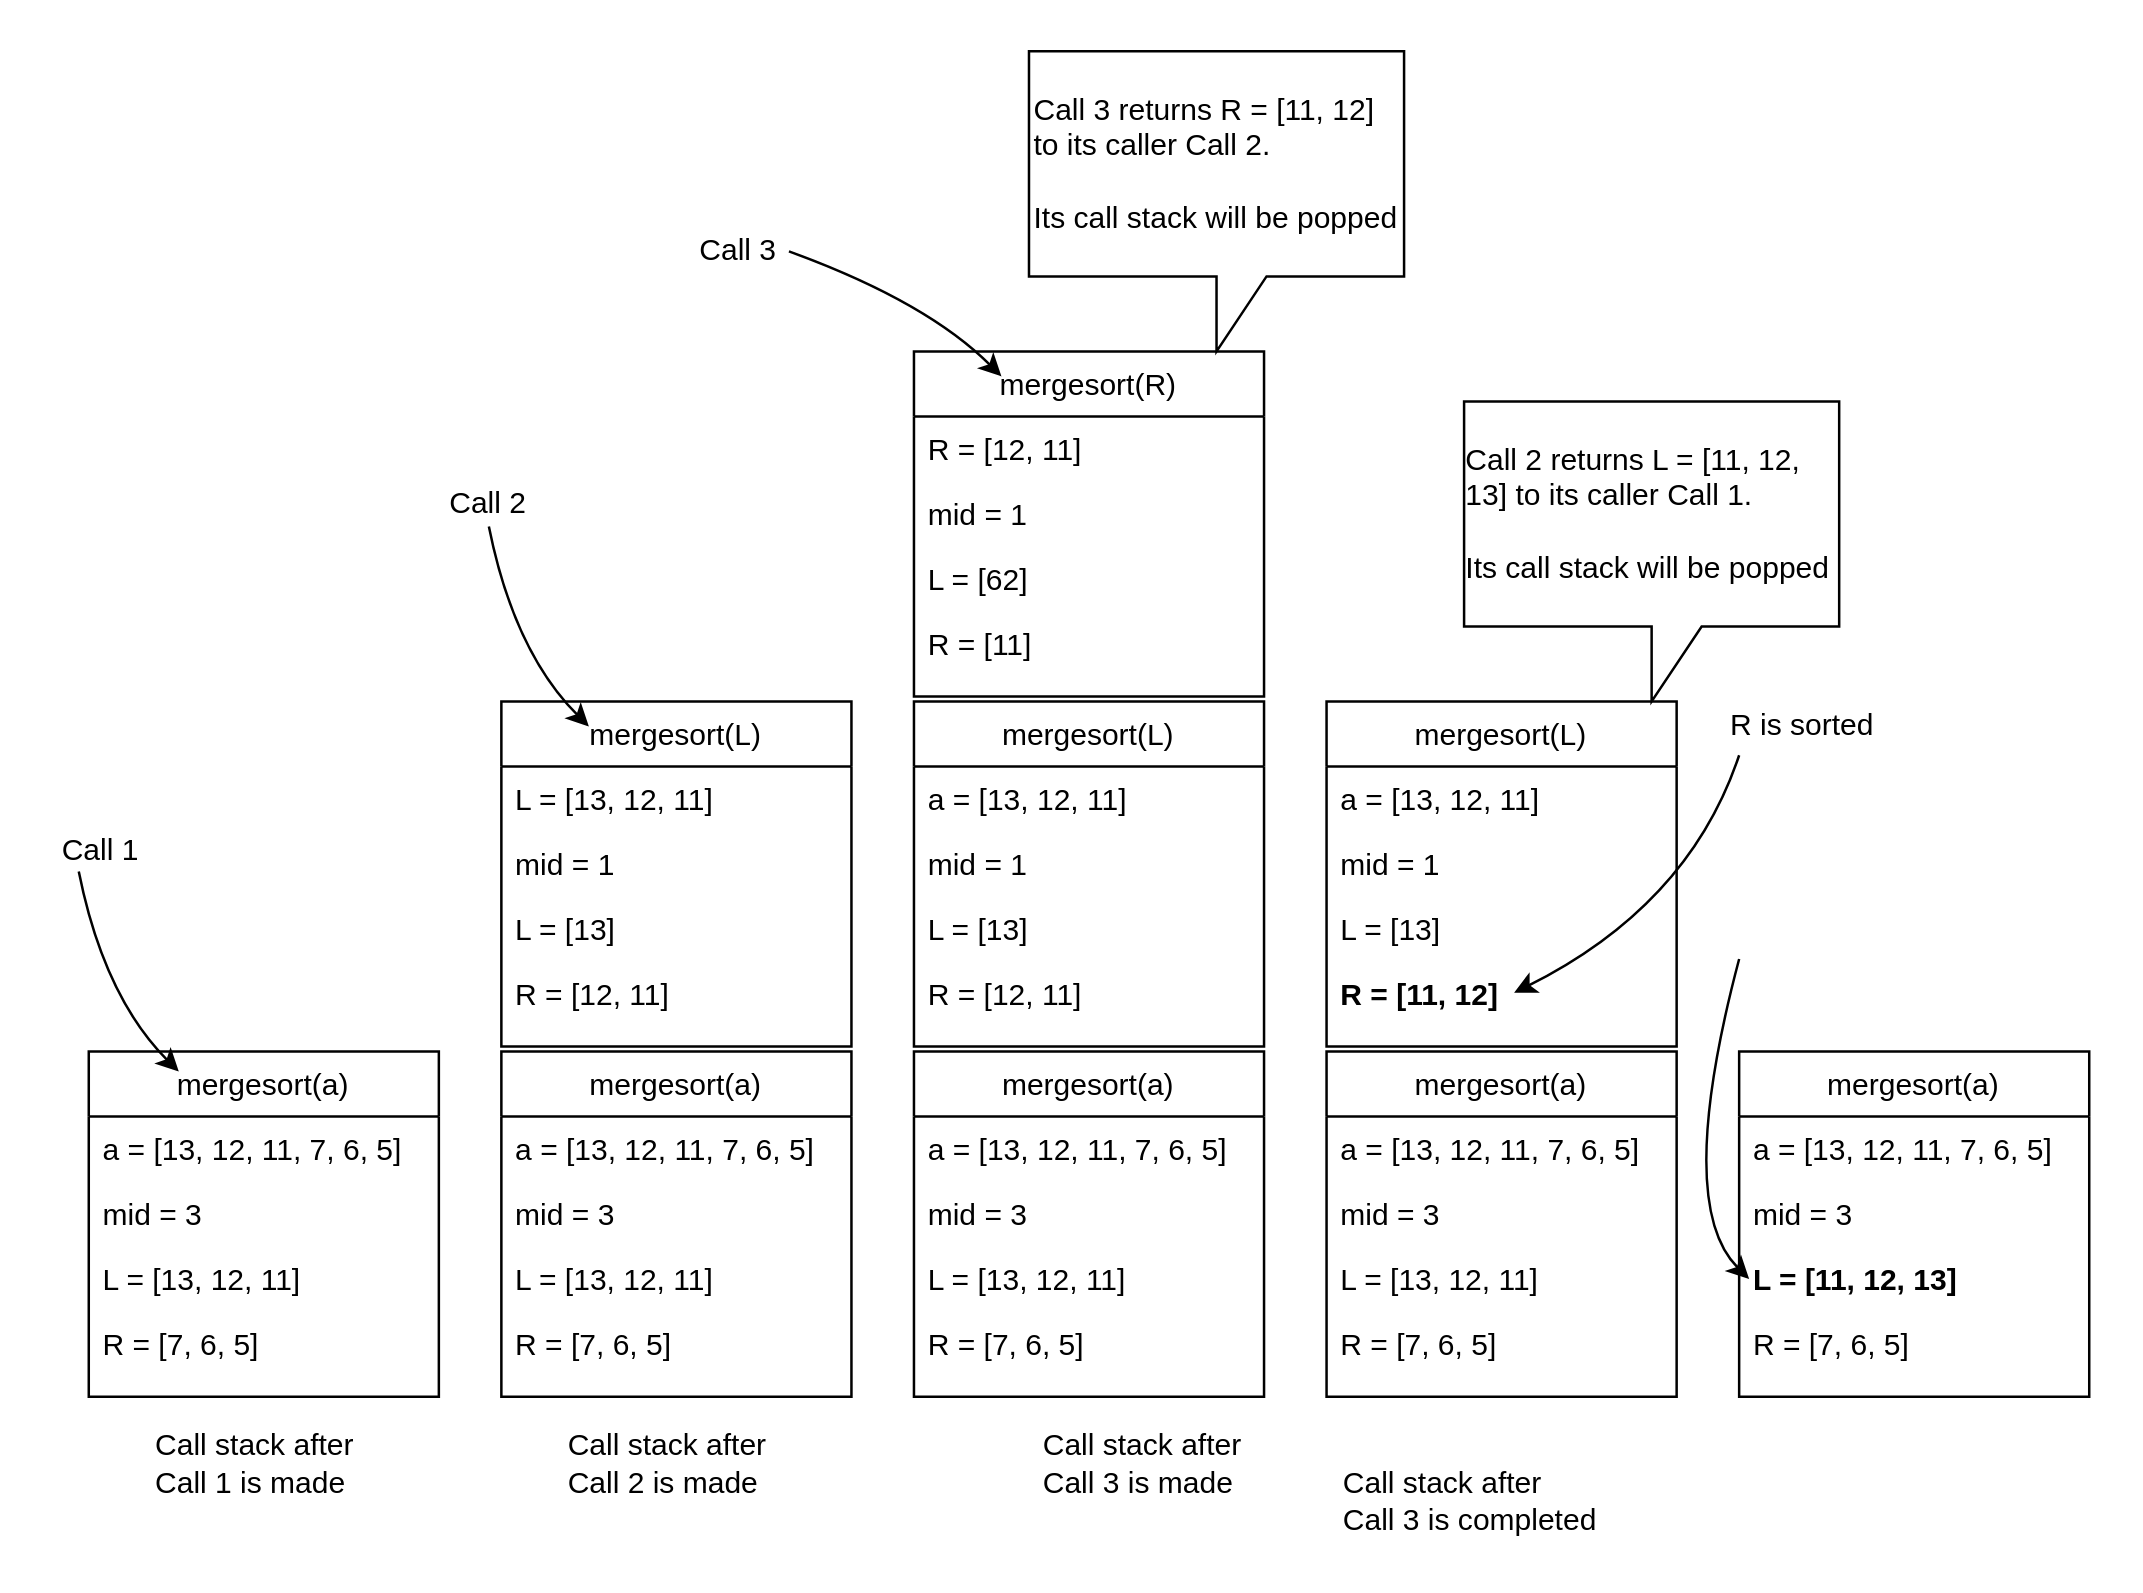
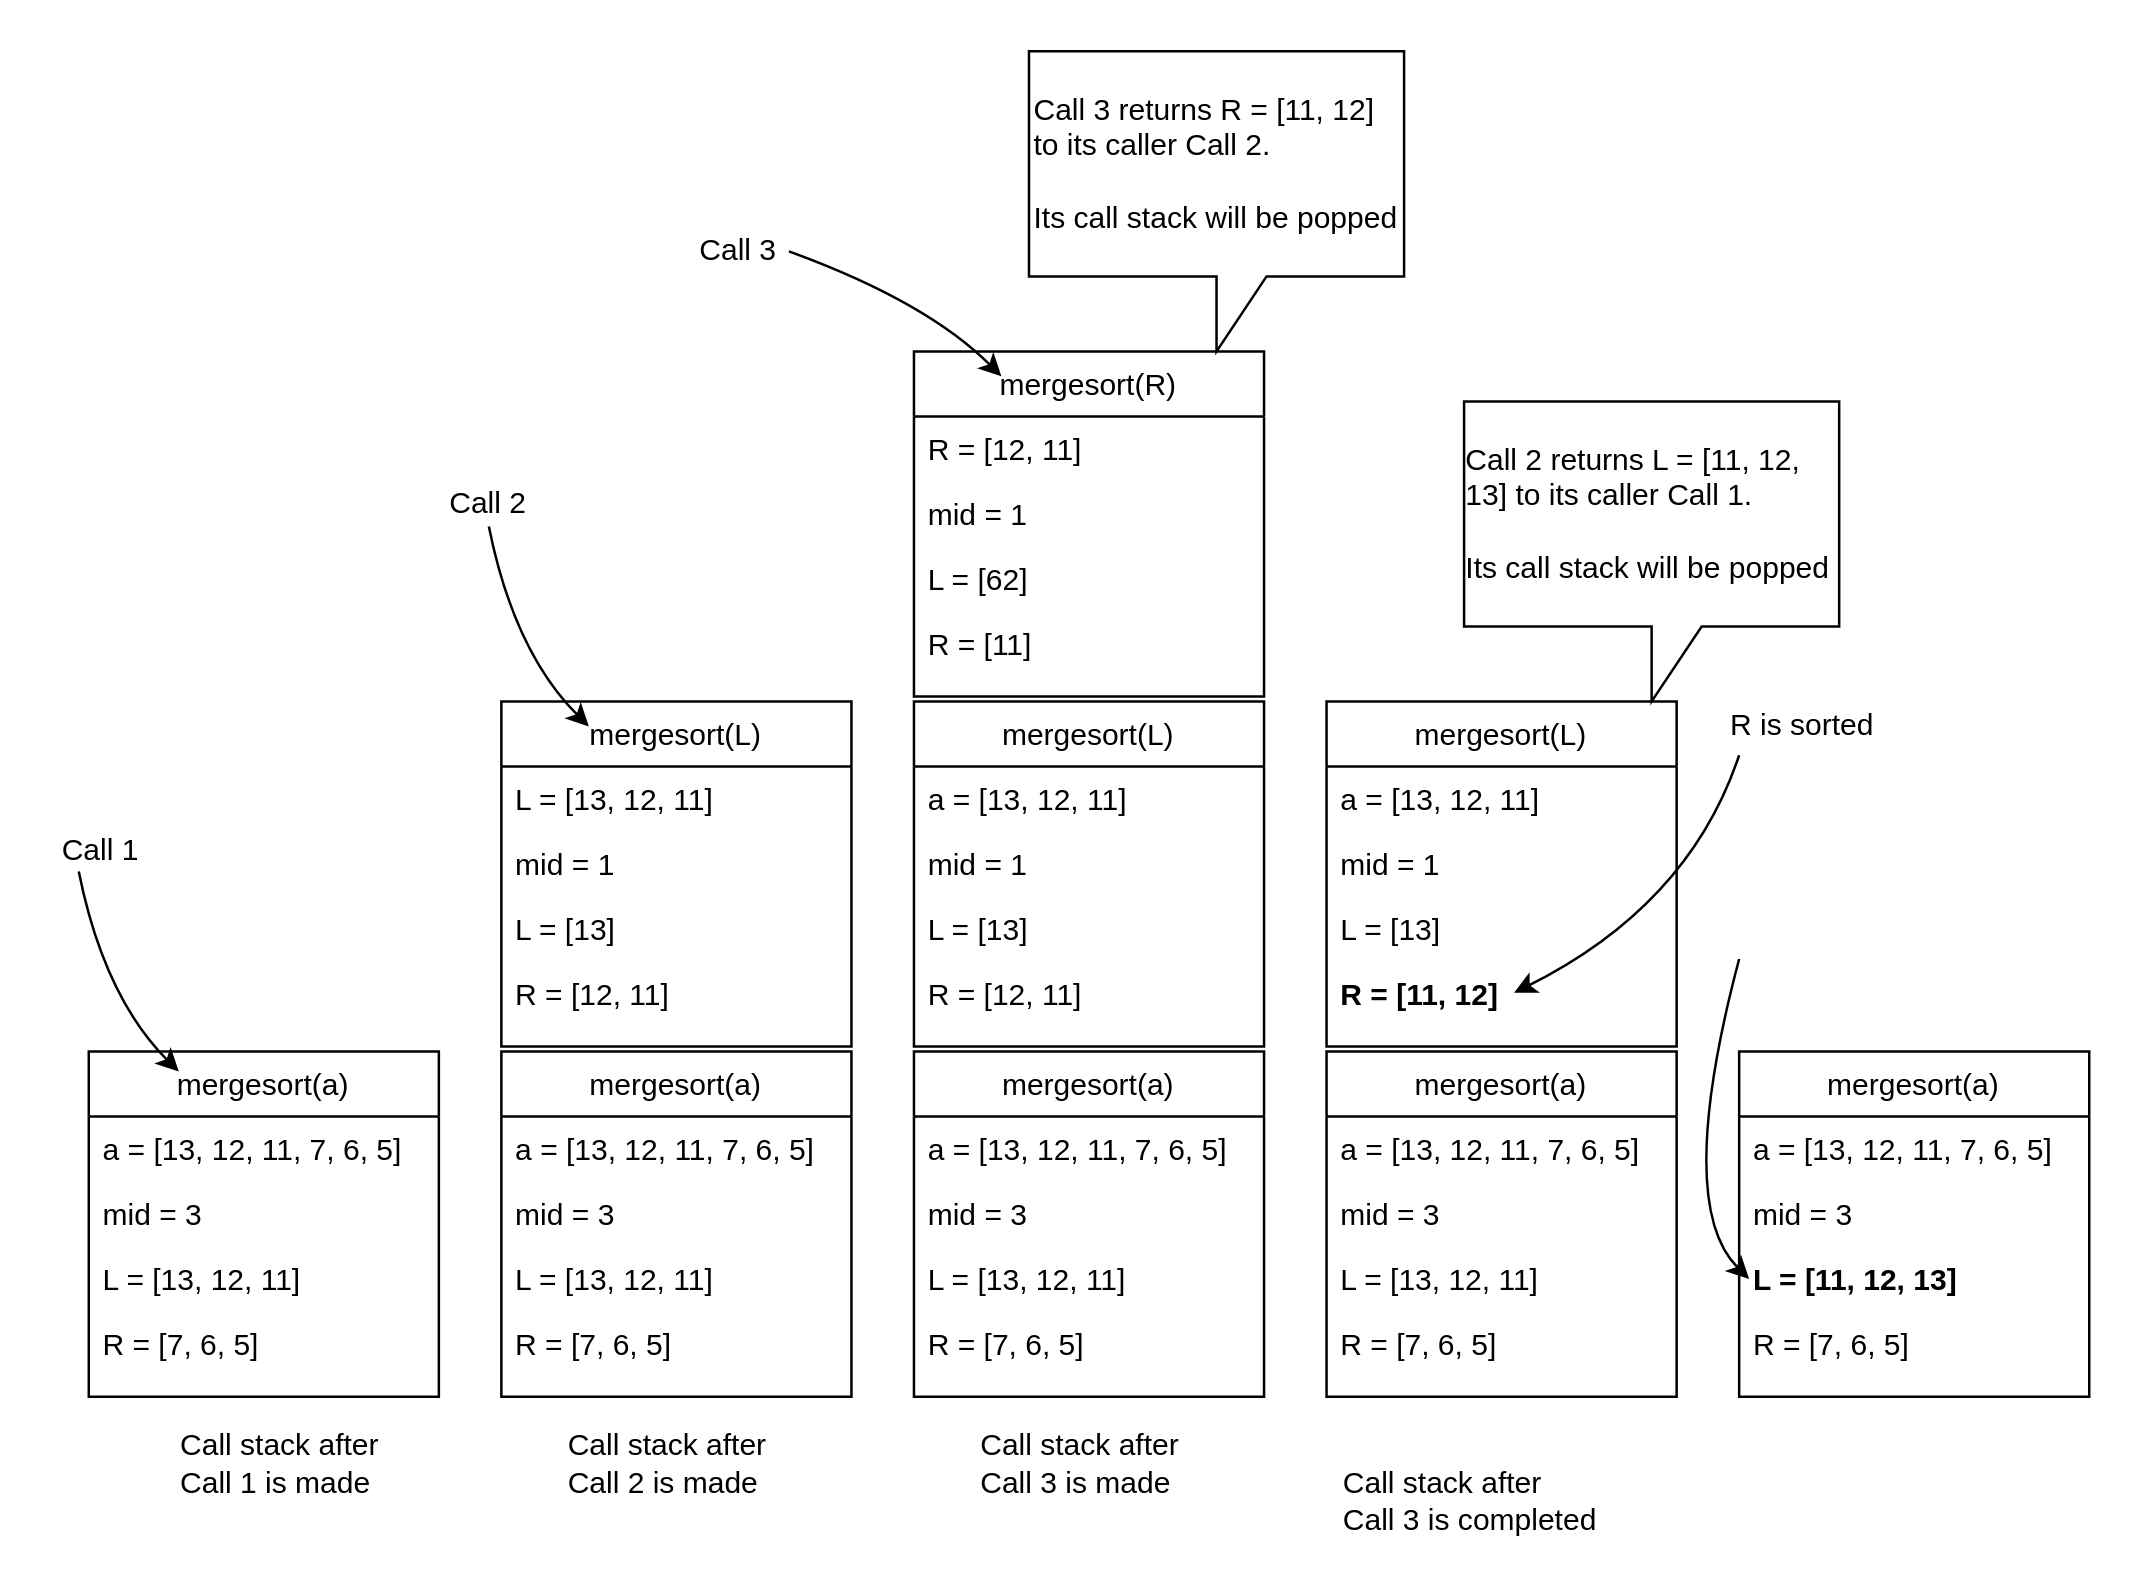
node "Call stack after Call 1 is made": moved (264, 1464) -> (289, 1464)
node "Call stack after Call 3 is made": moved (1151, 1464) -> (1089, 1464)
